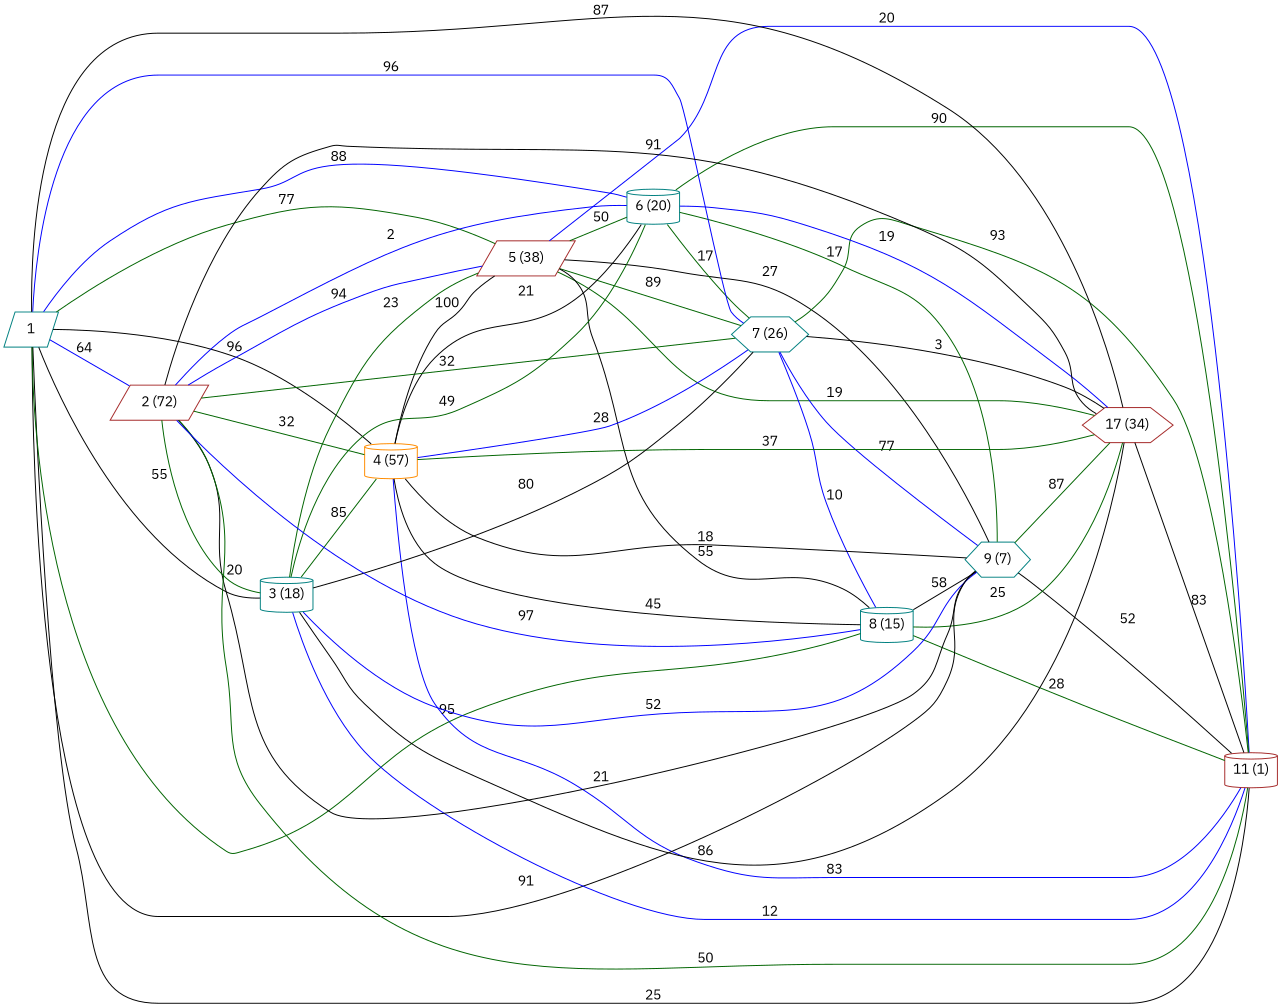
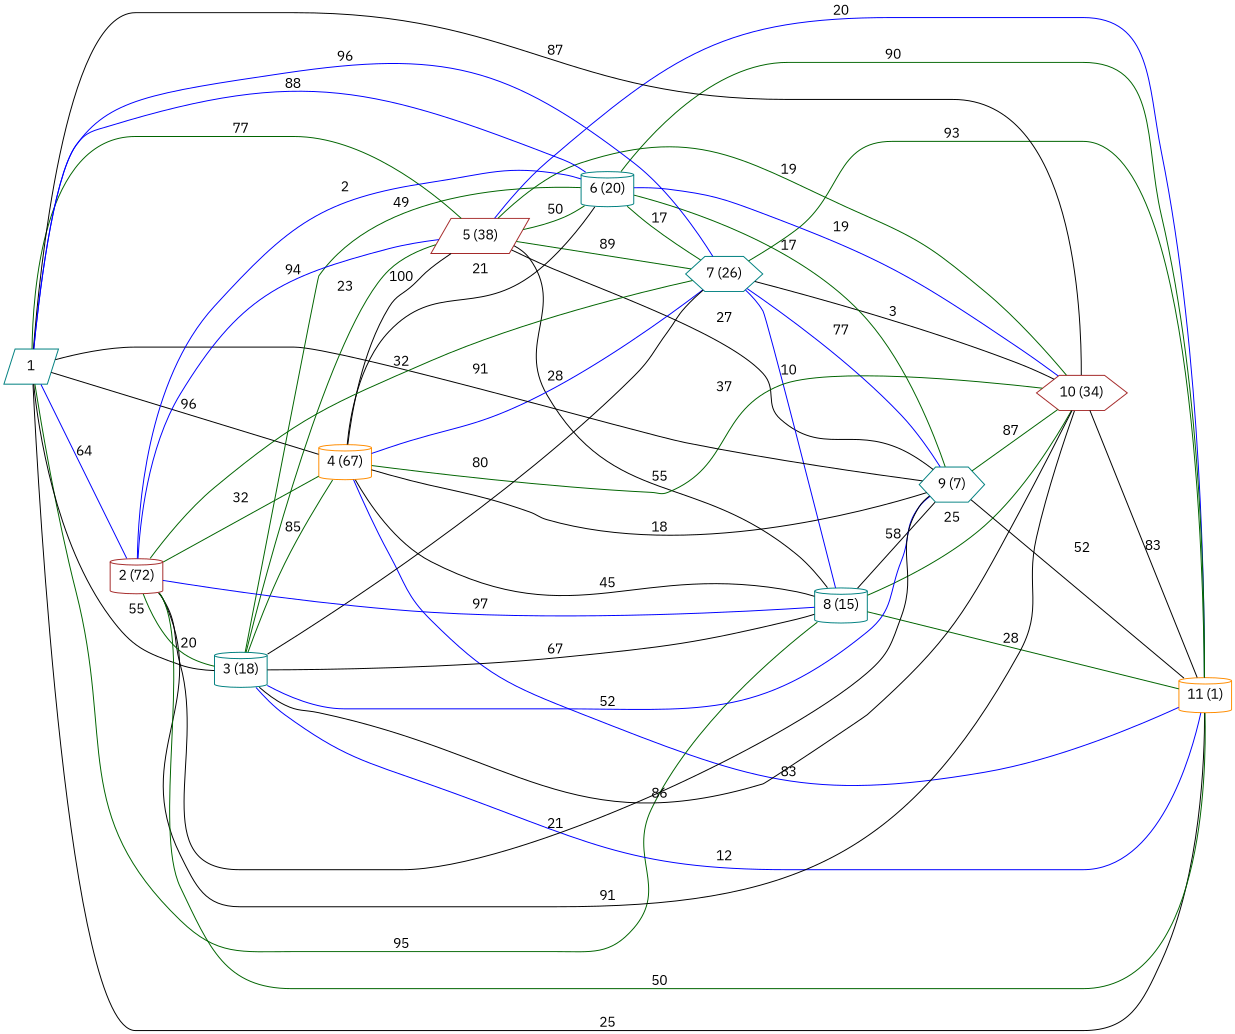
node "2 (72)": shape parallelogram -> cylinder
node "17 (34)": label "17 (34)" -> "10 (34)"
node "4 (57)": label "4 (57)" -> "4 (67)"
edge "8 (15)" -- "3 (18)": added, label "67"
node "11 (1)": color brown -> darkorange
